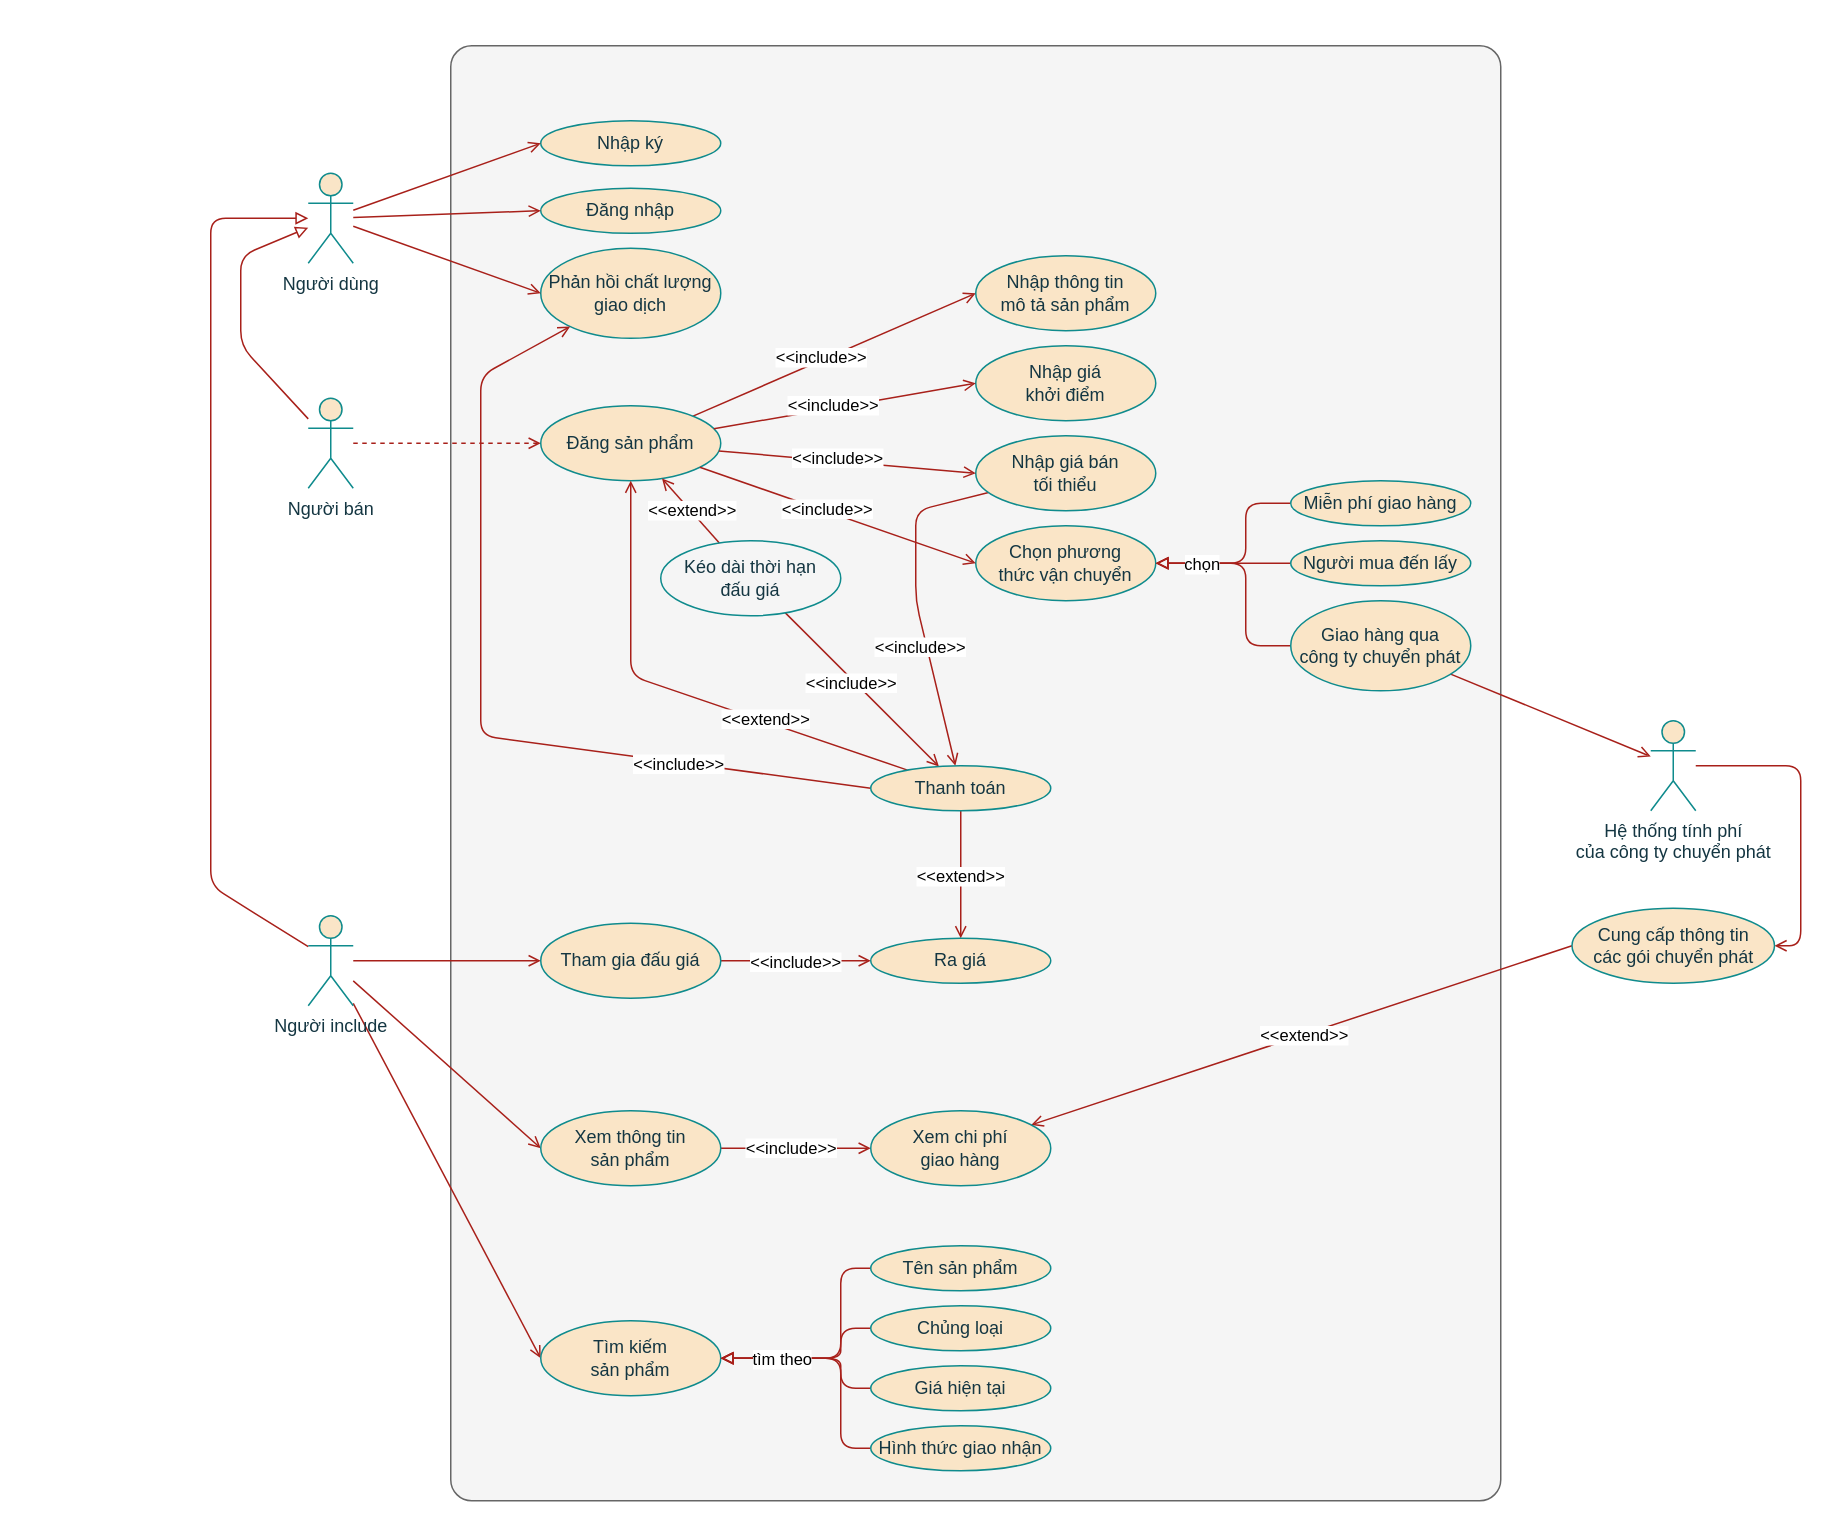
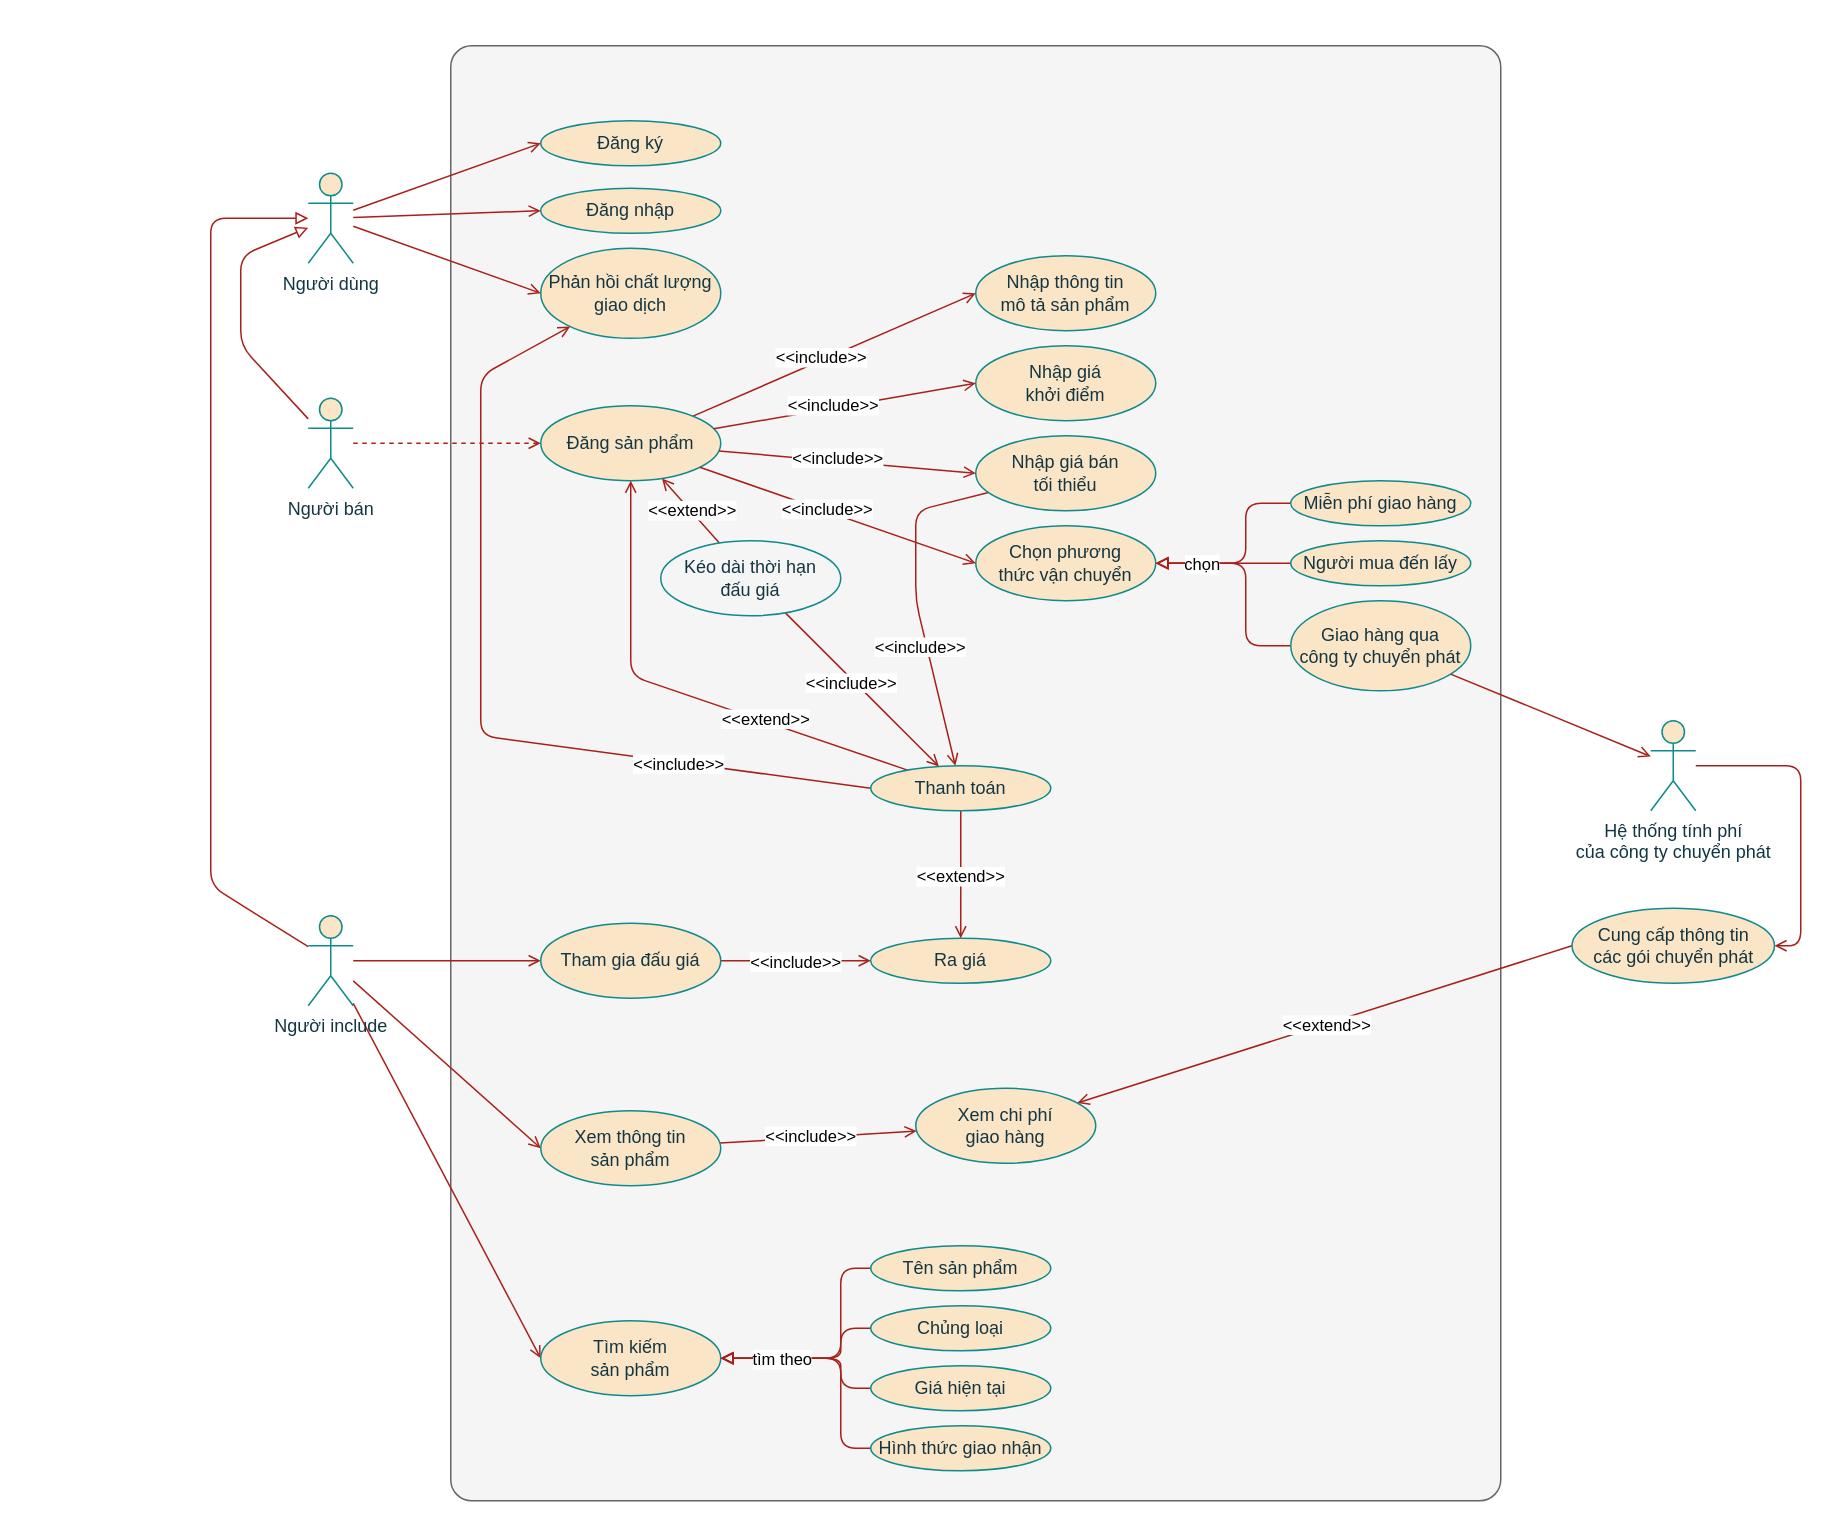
node "Nhập ký": label "Nhập ký" -> "Đăng ký"
node "Xem chi phí giao hàng": moved (961, 1148) -> (1006, 1126)
